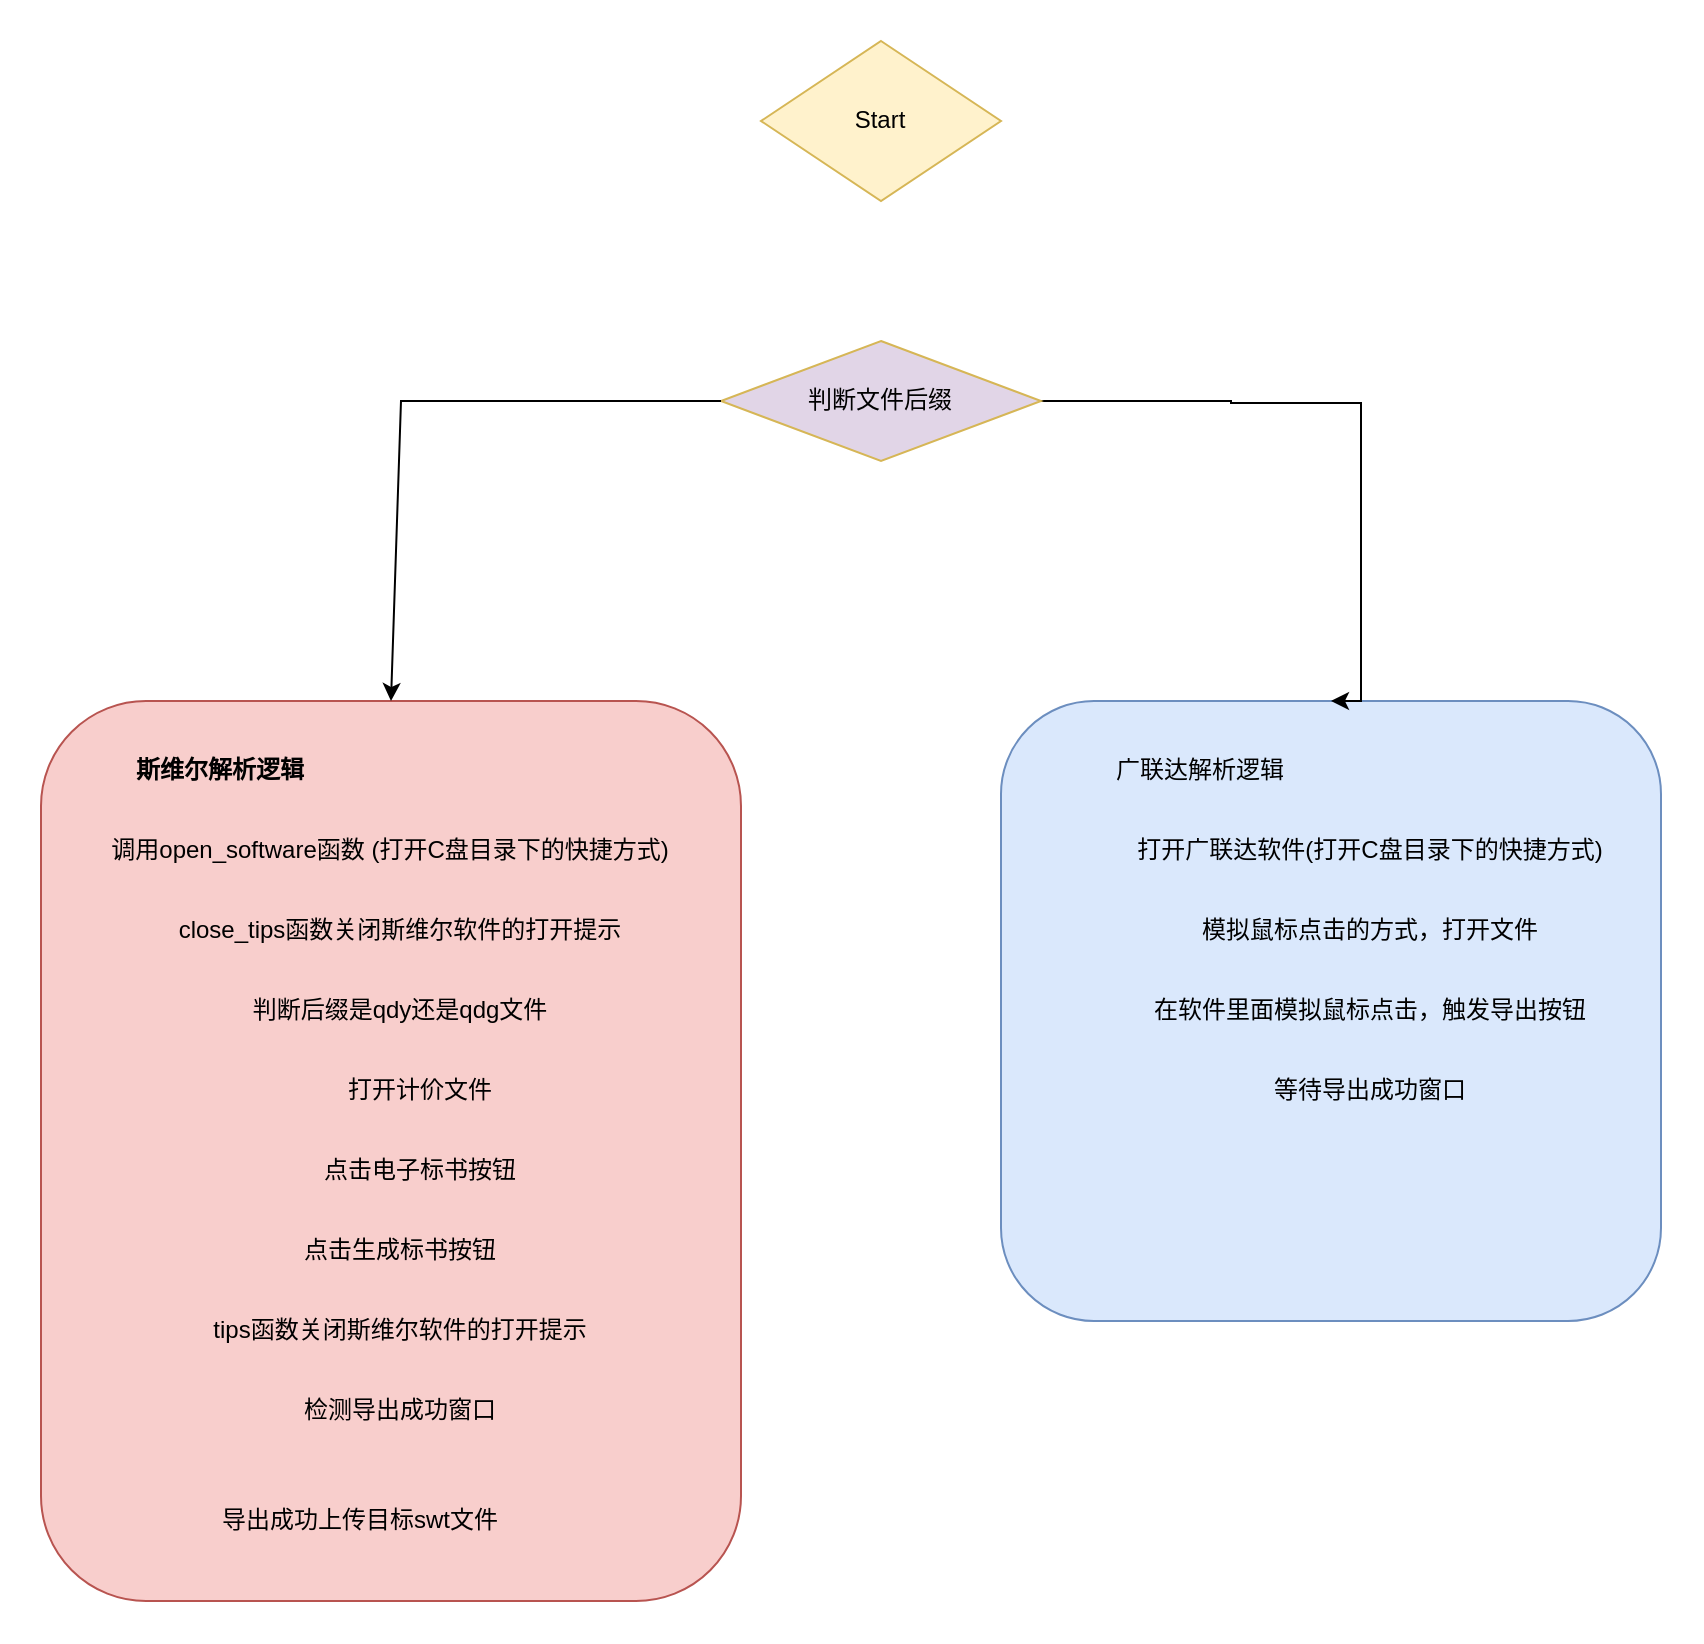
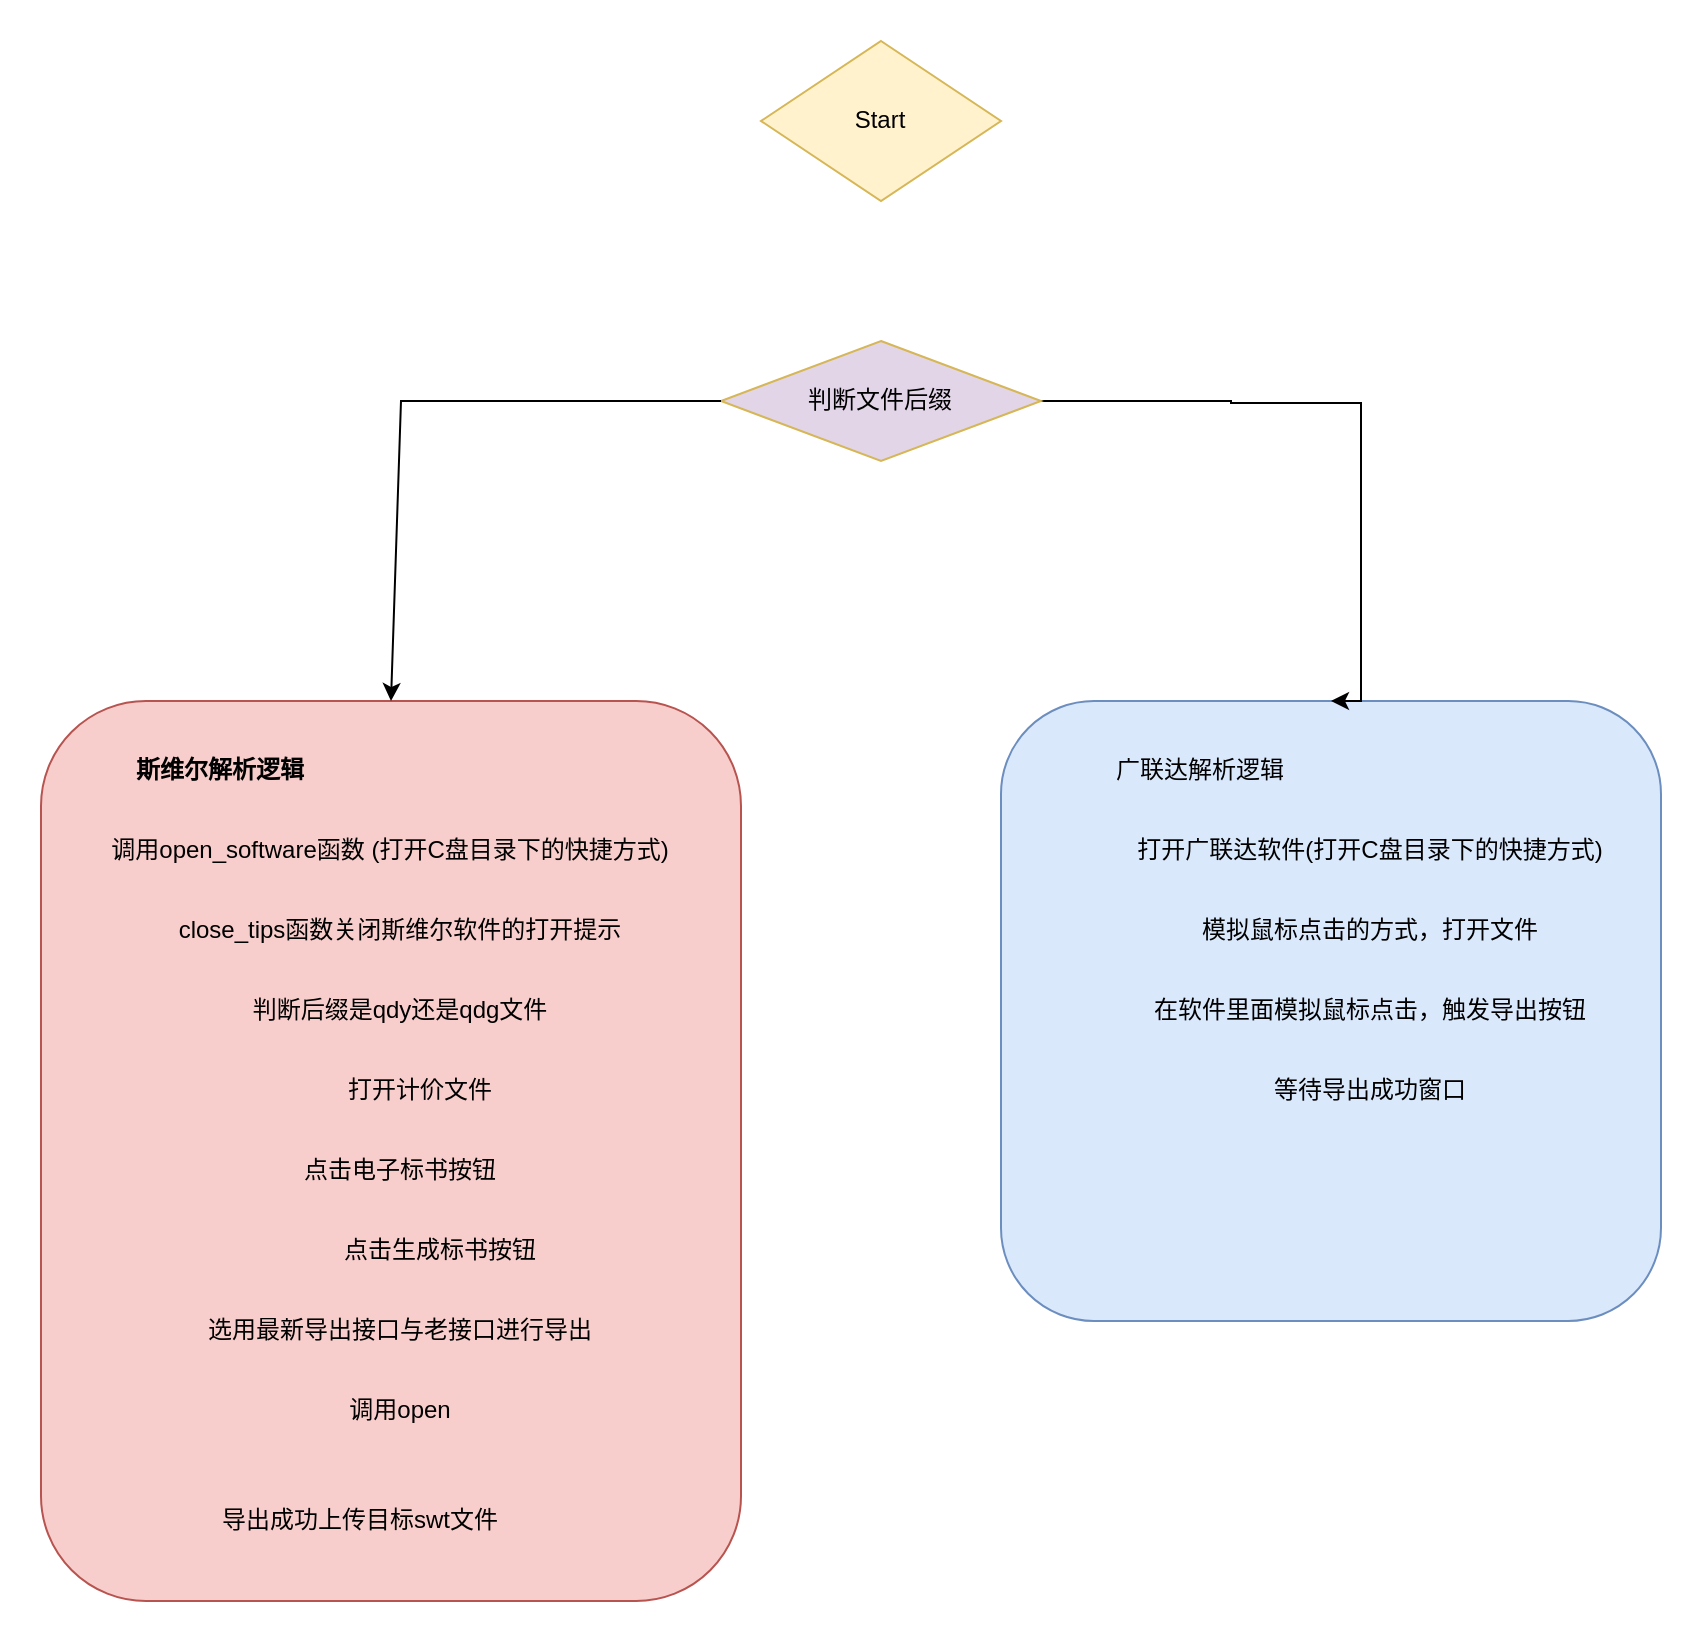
node "点击电子标书按钮": moved (421, 1171) -> (401, 1171)
node "点击生成标书按钮": moved (401, 1251) -> (441, 1251)
node "tips函数关闭斯维尔软件的打开提示": label "tips函数关闭斯维尔软件的打开提示" -> "选用最新导出接口与老接口进行导出"
node "检测导出成功窗口": label "检测导出成功窗口" -> "调用open"
